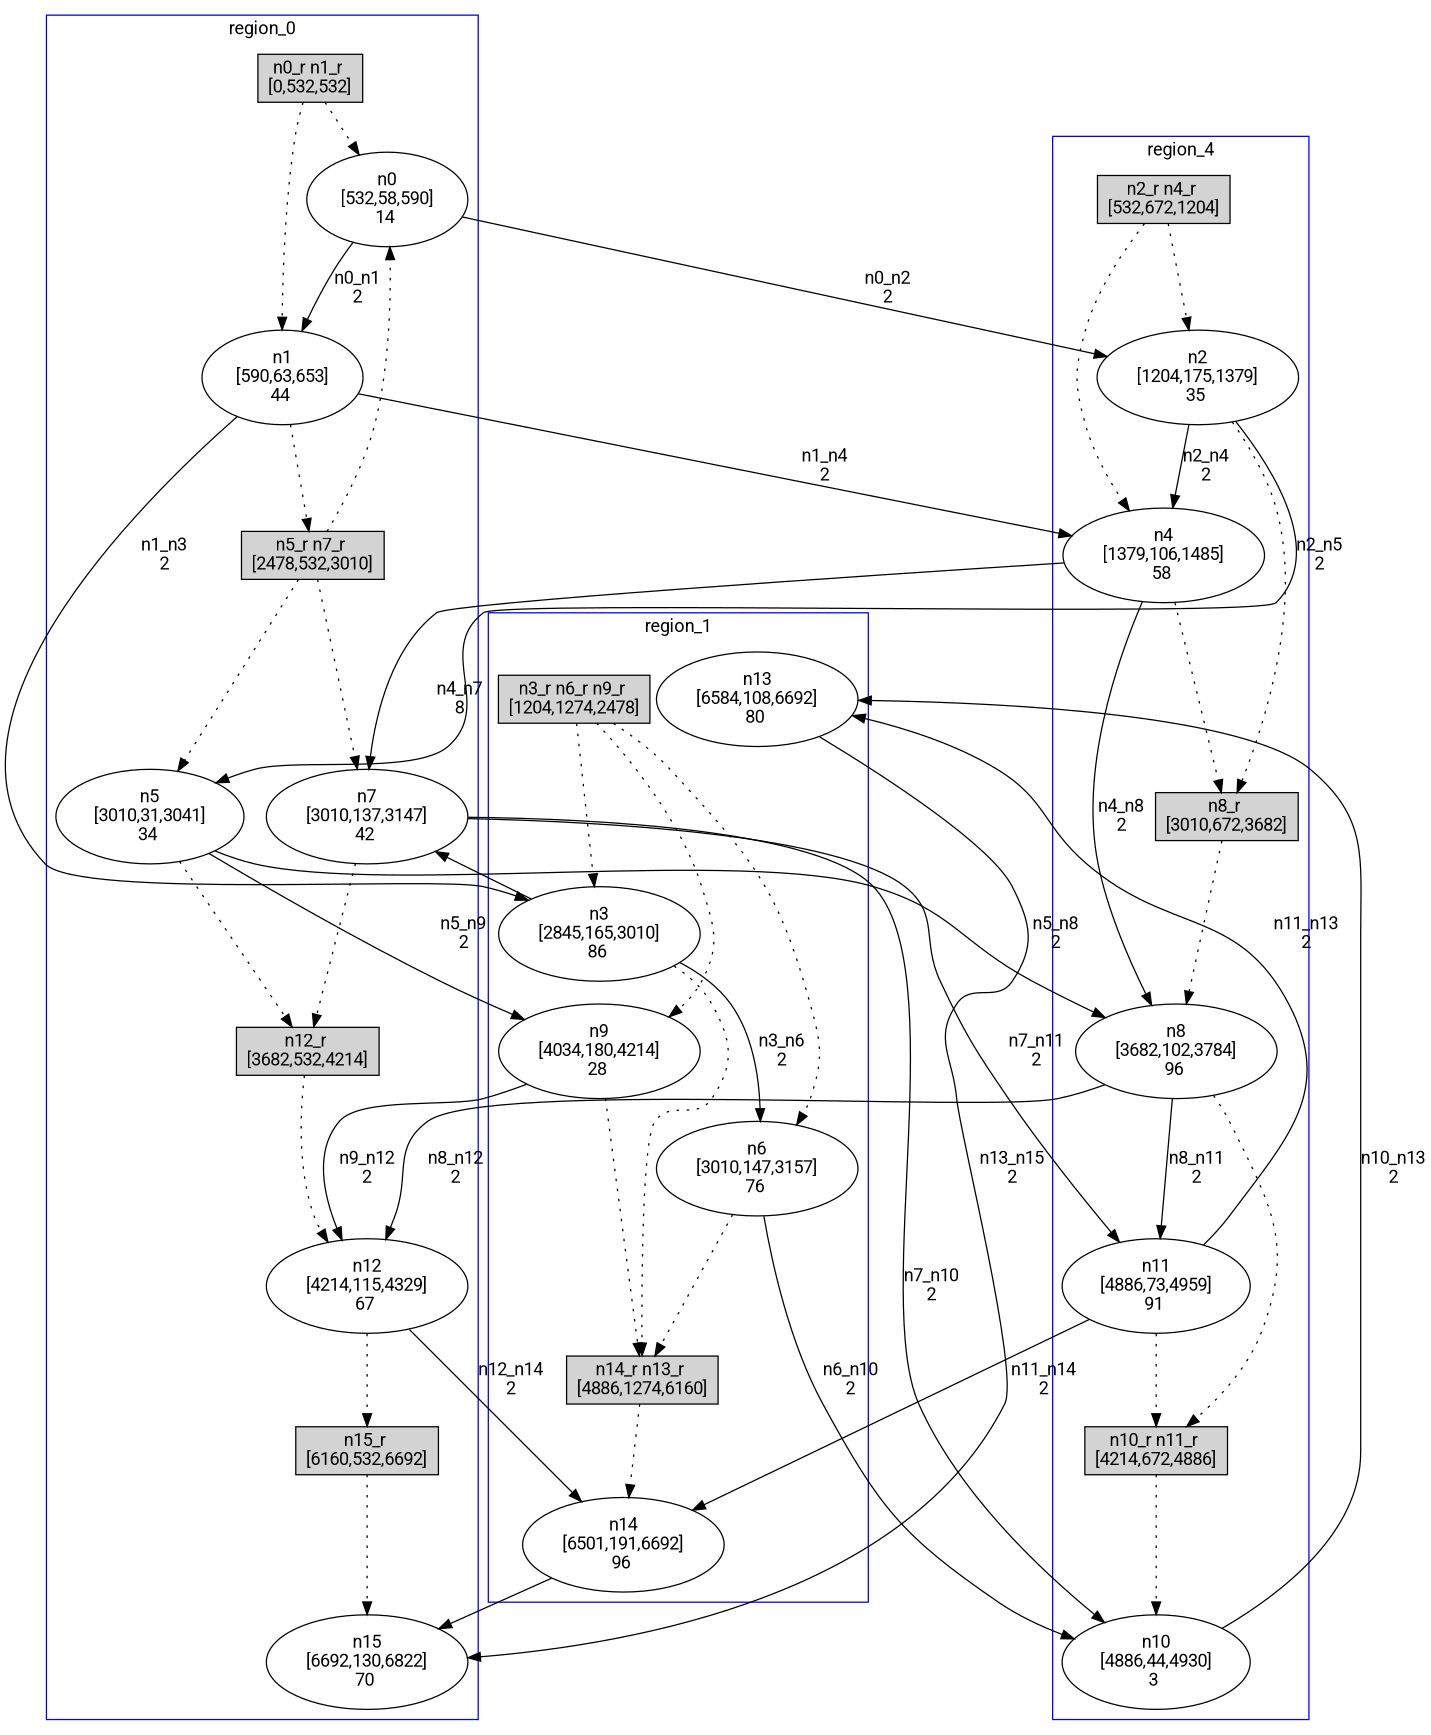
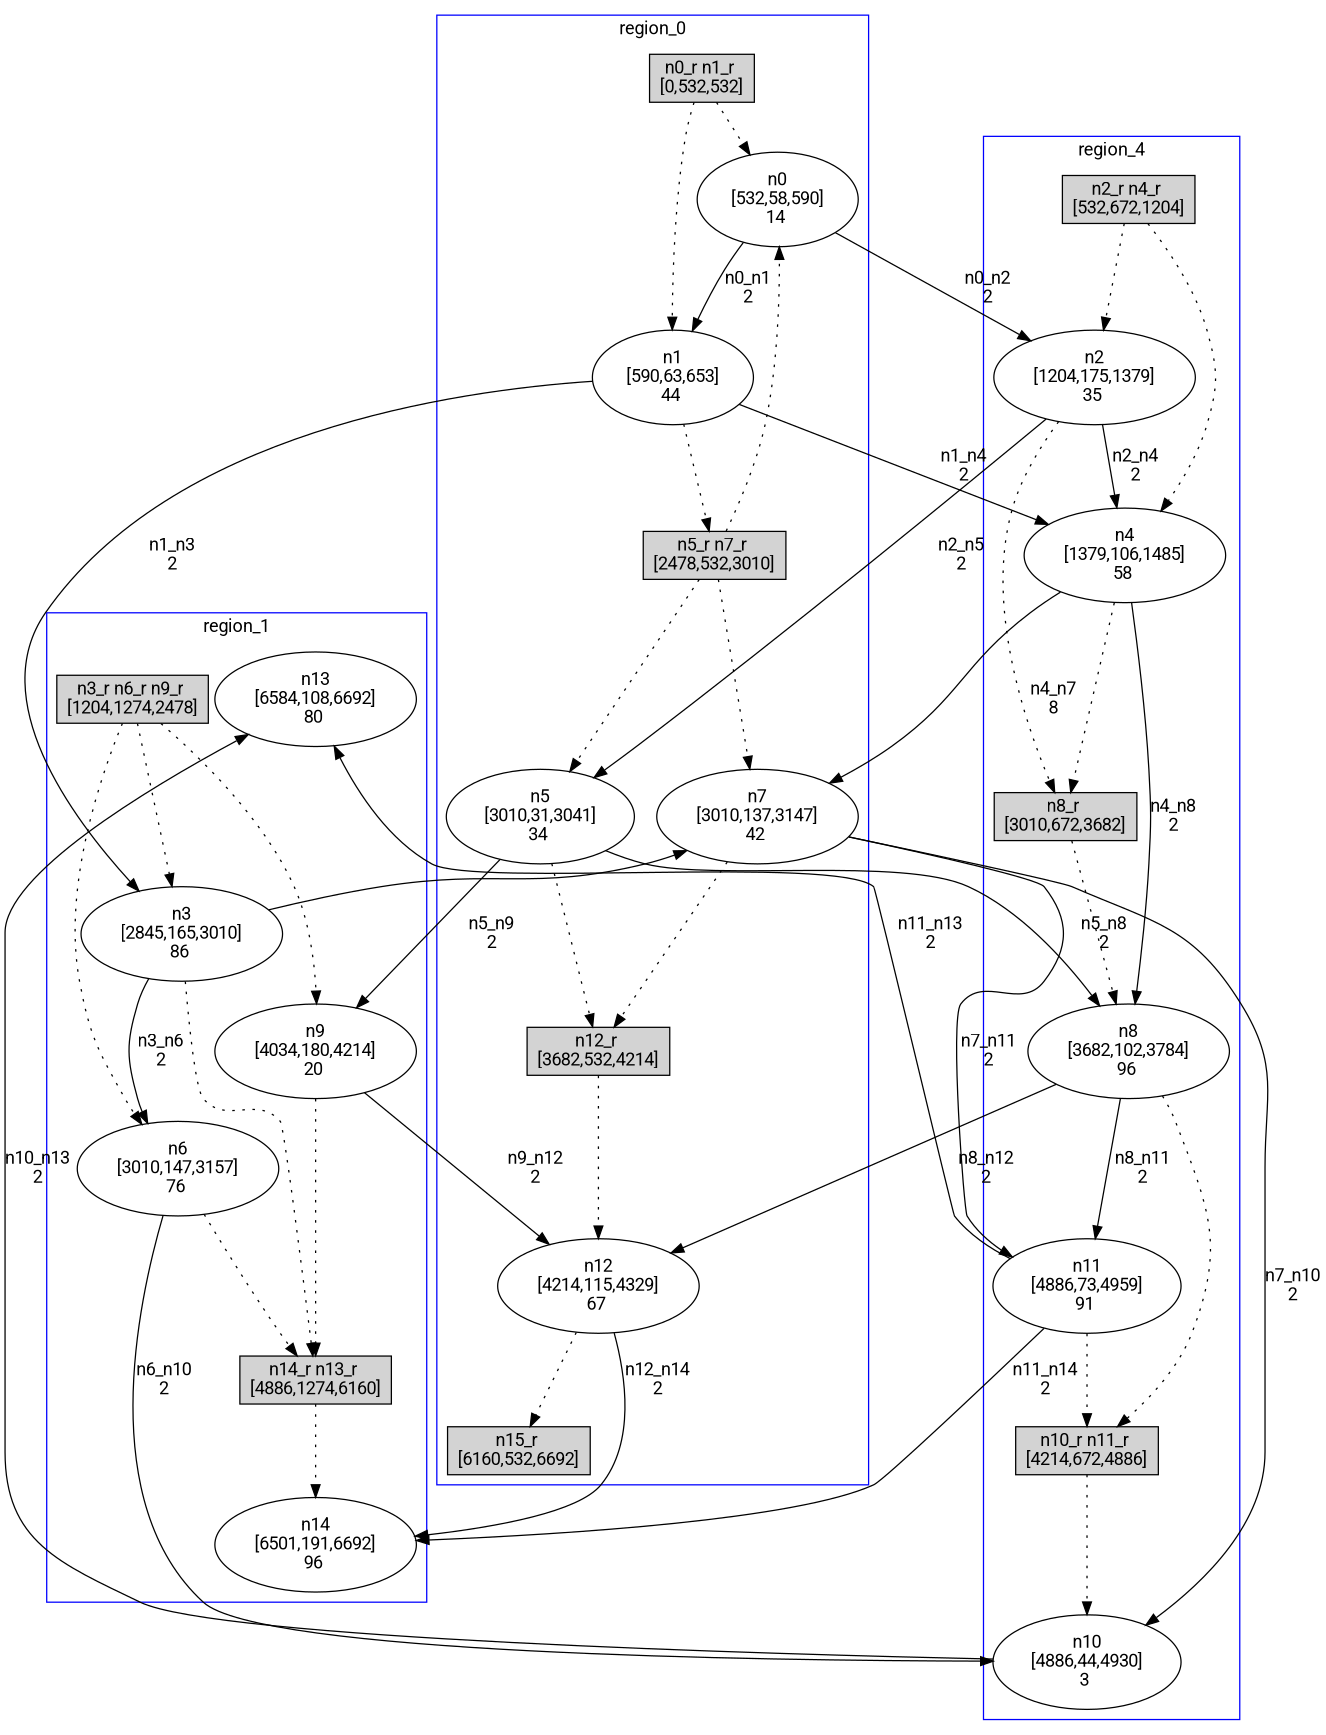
node "n9 [4034,180,4214] 28": label "n9 [4034,180,4214] 28" -> "n9 [4034,180,4214] 20"
node "n15 [6692,130,6822] 70": removed
